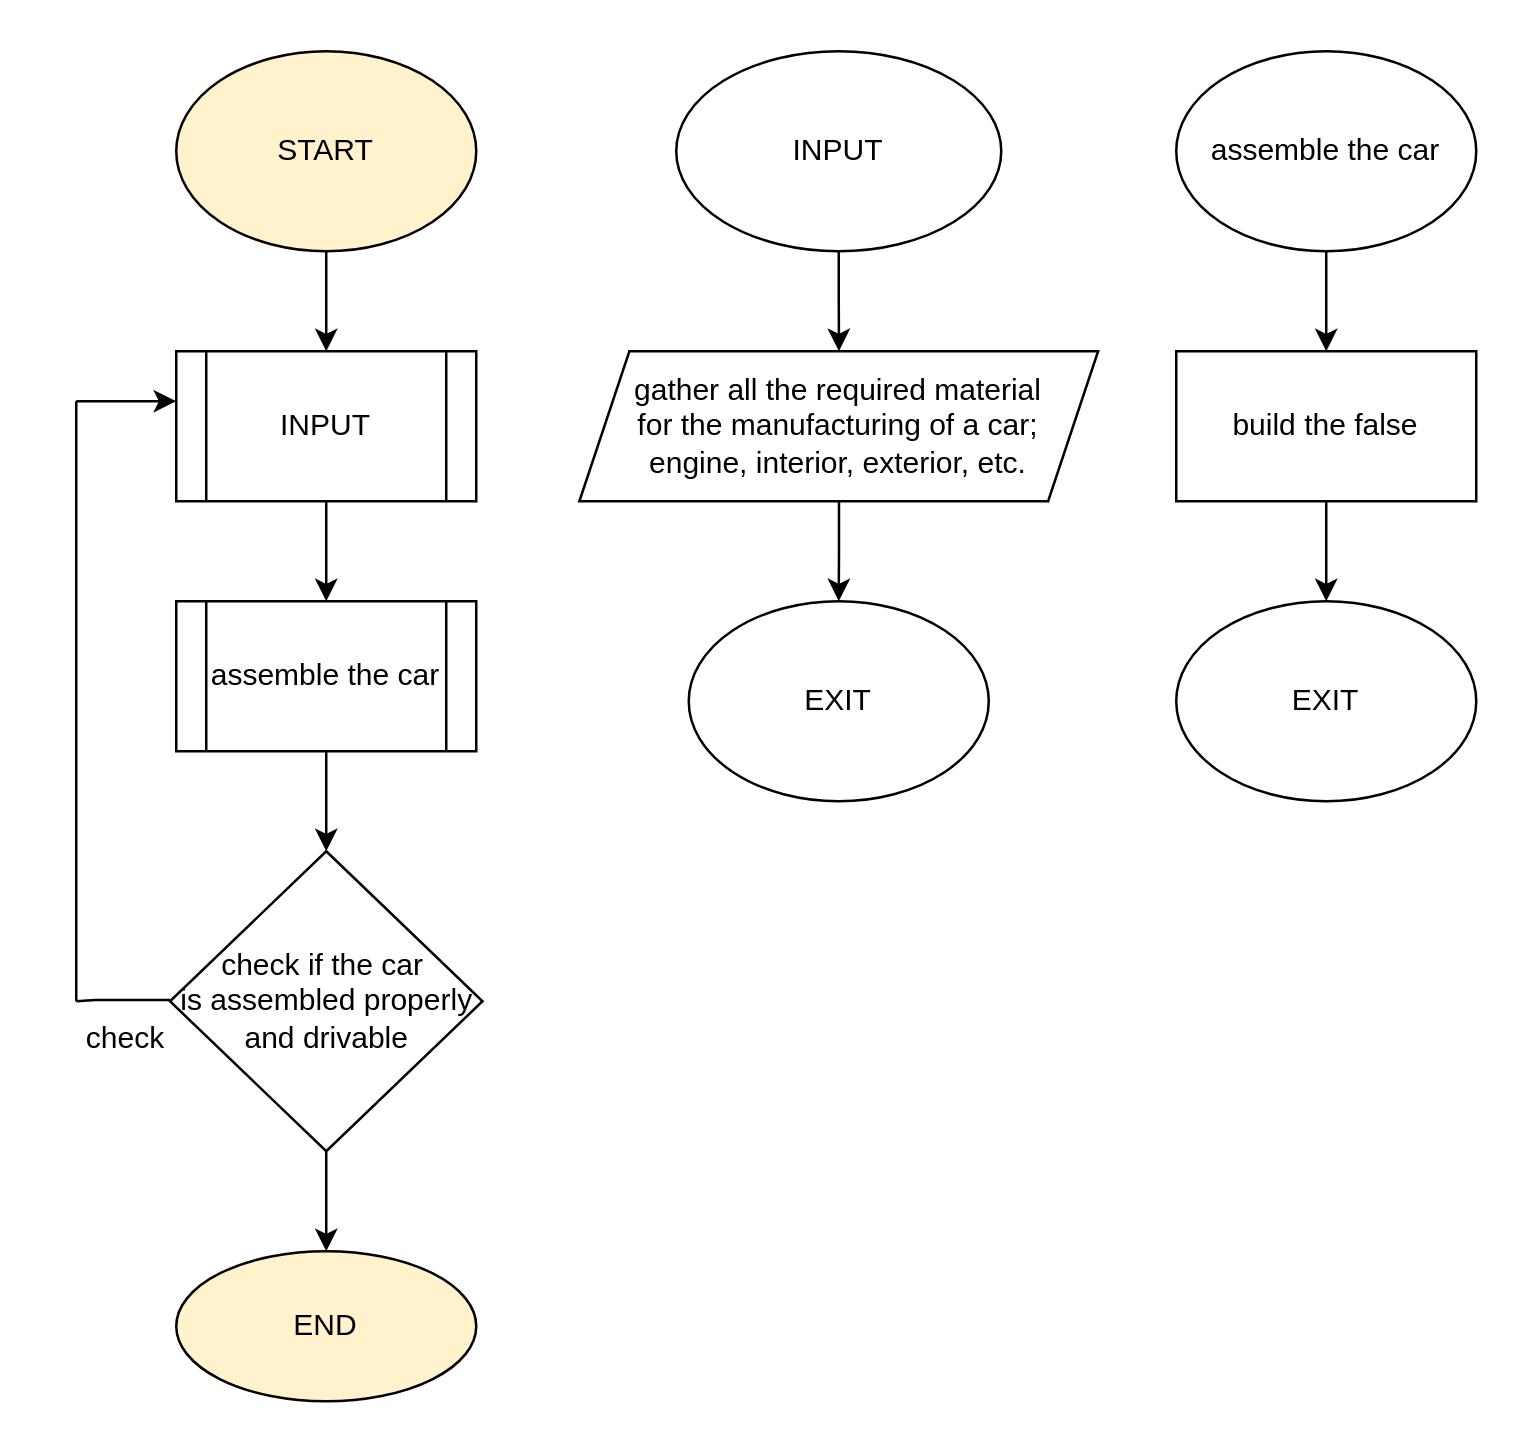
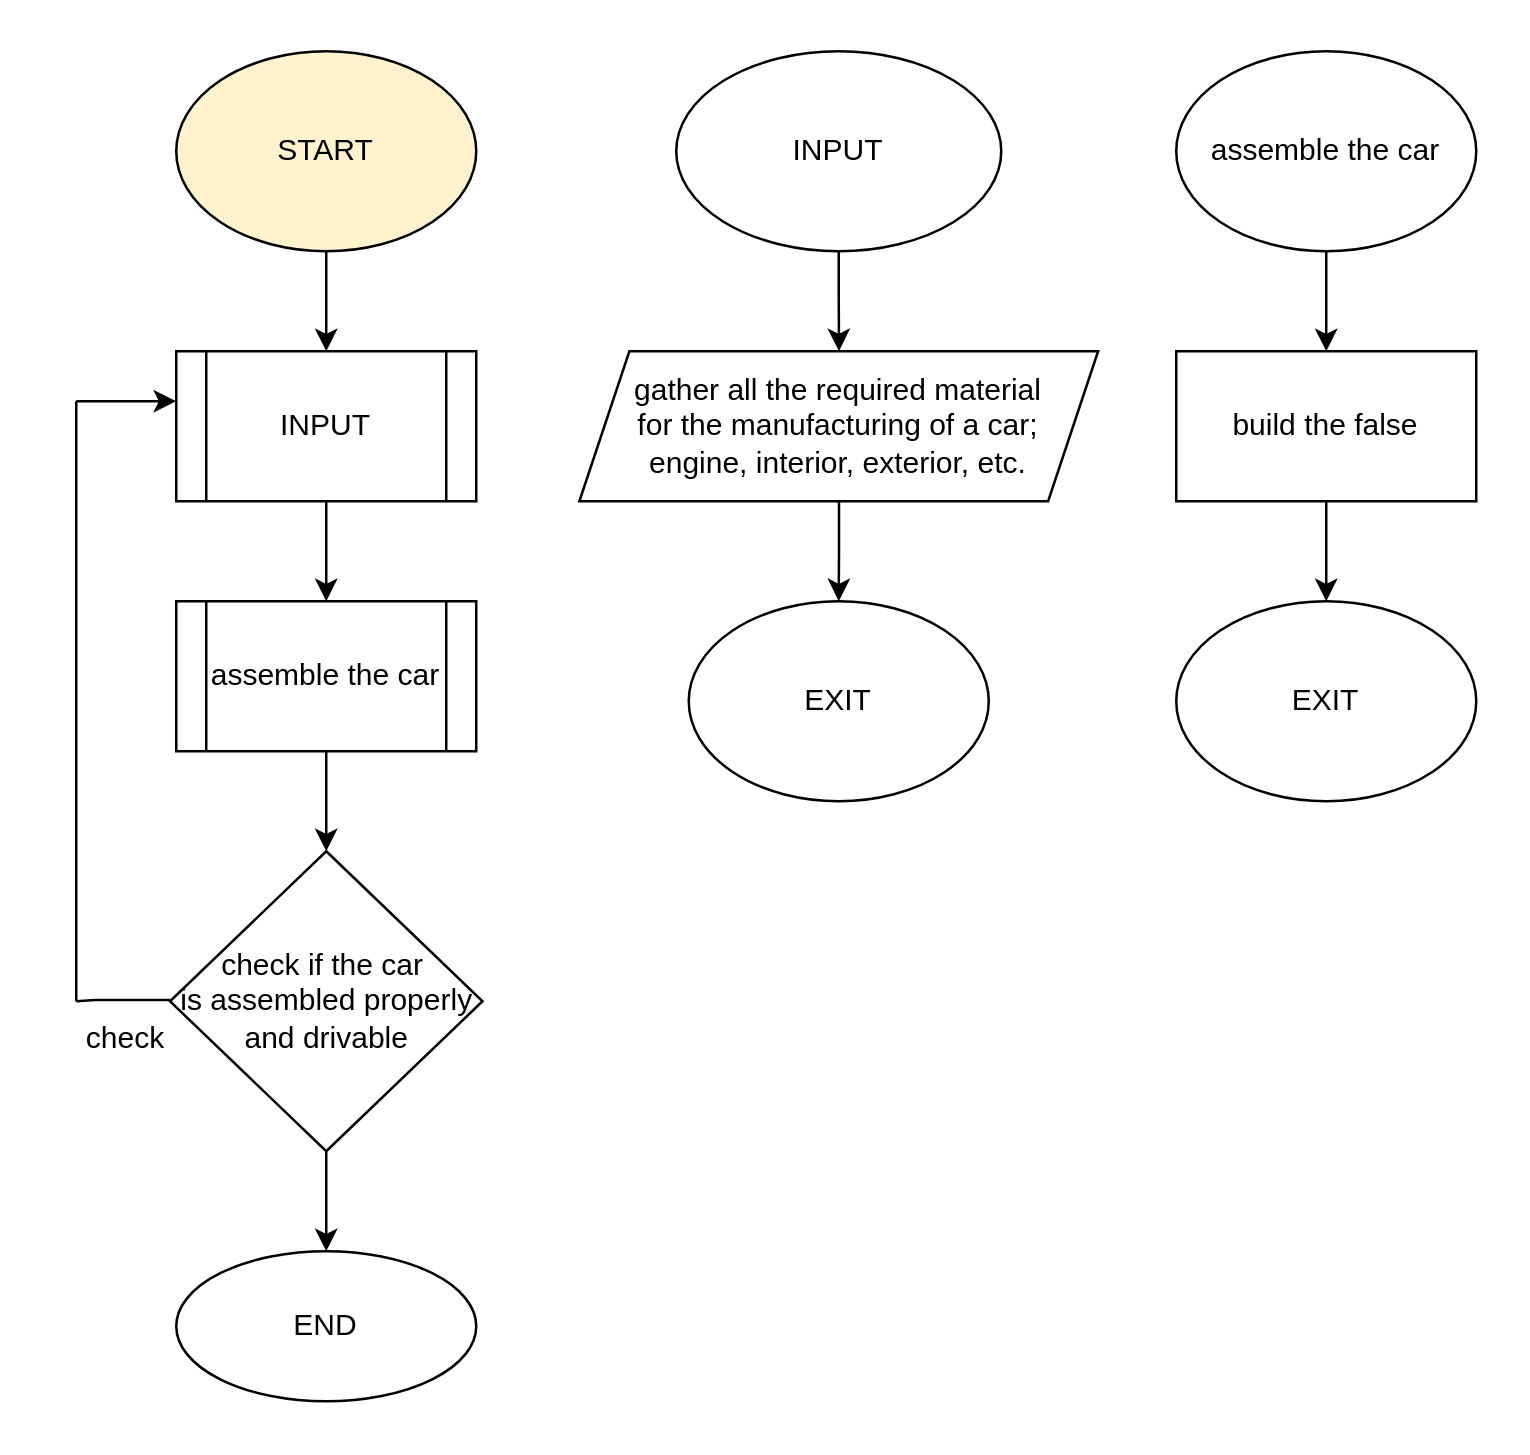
node "END": fillcolor #fff2cc -> #ffffff
